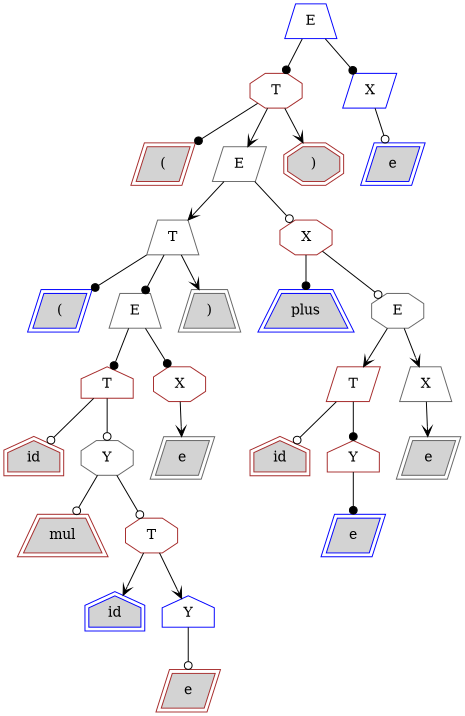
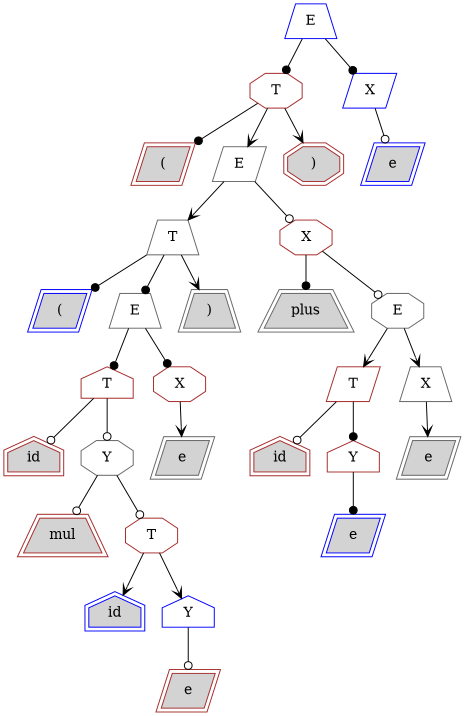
node "plus": color blue -> gray40
